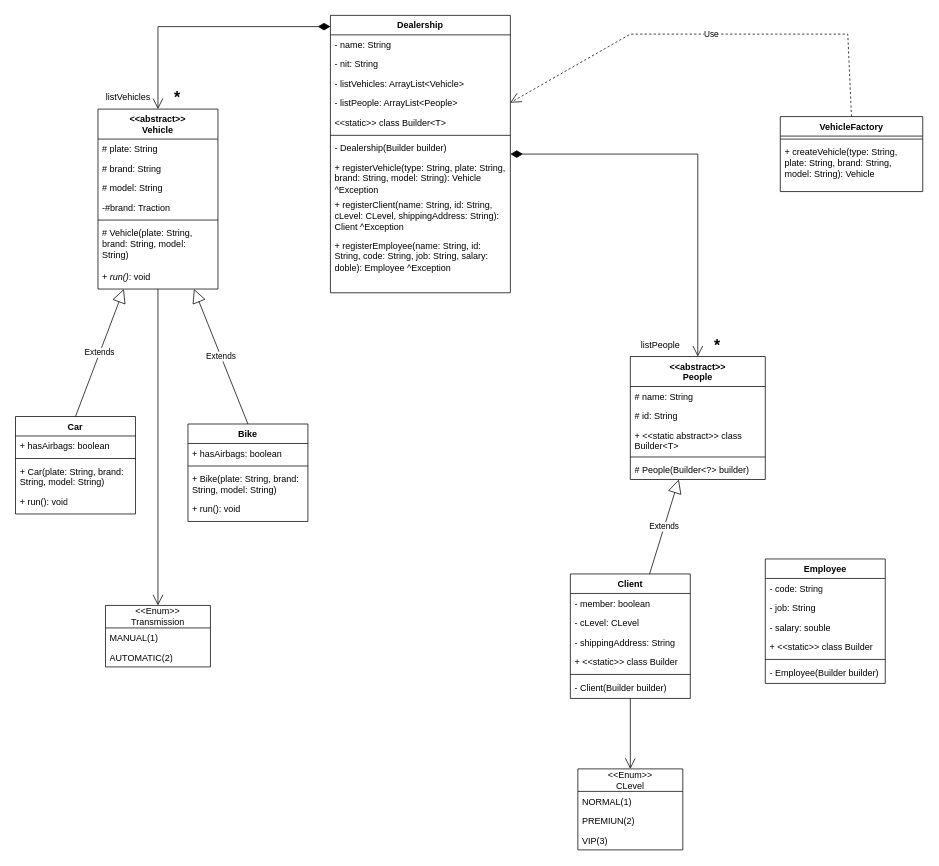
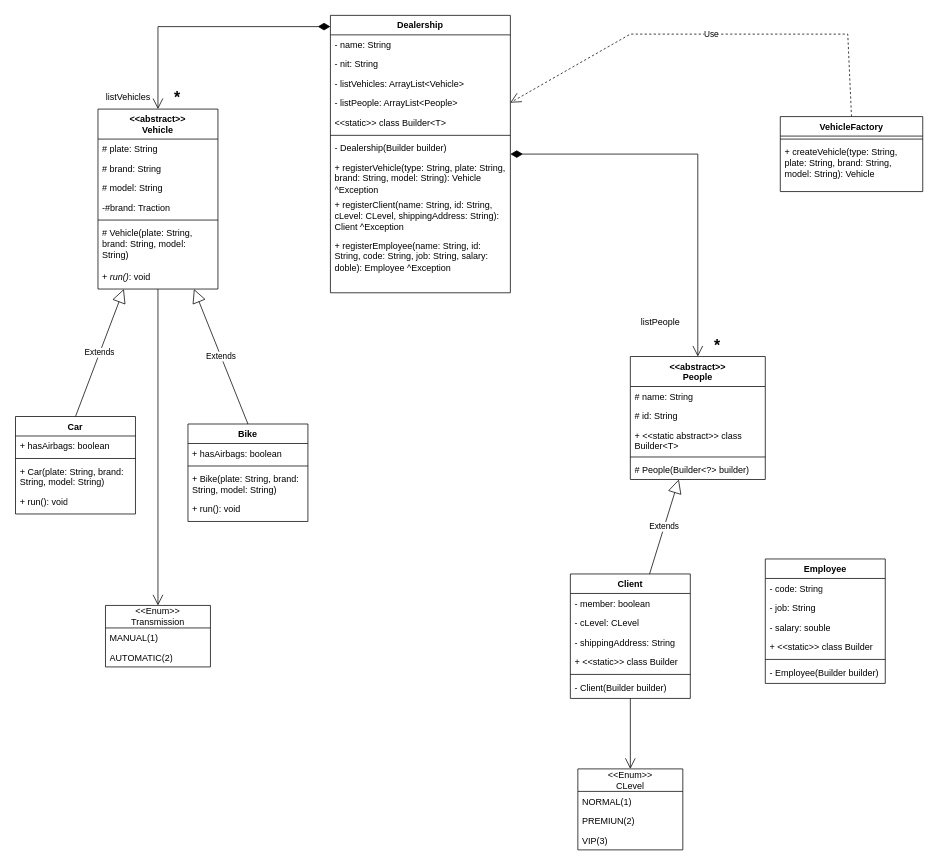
node "listPeople": moved (660, 345) -> (660, 323)
